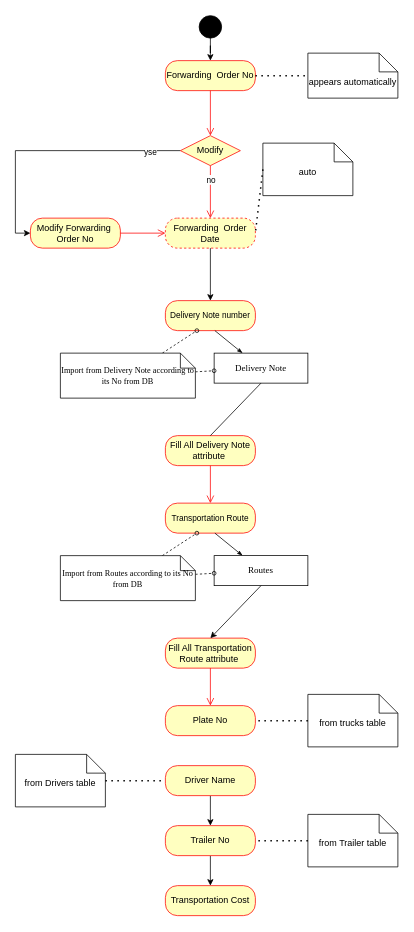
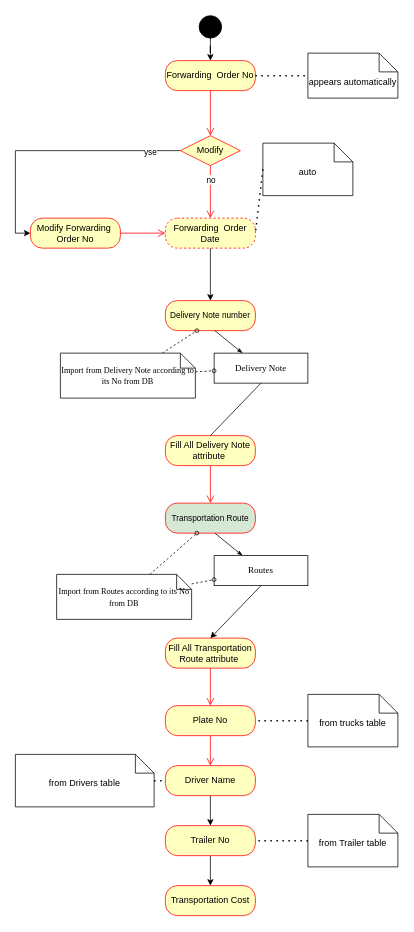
node "Transportation Route": fillcolor #ffffc0 -> #d5e8d4
node "Import from Routes according to its No from DB": moved (128, 578) -> (124, 597)
edge "Plate No" -> "Driver Name": added
node "from Drivers table": size 90x53 -> 139x53
